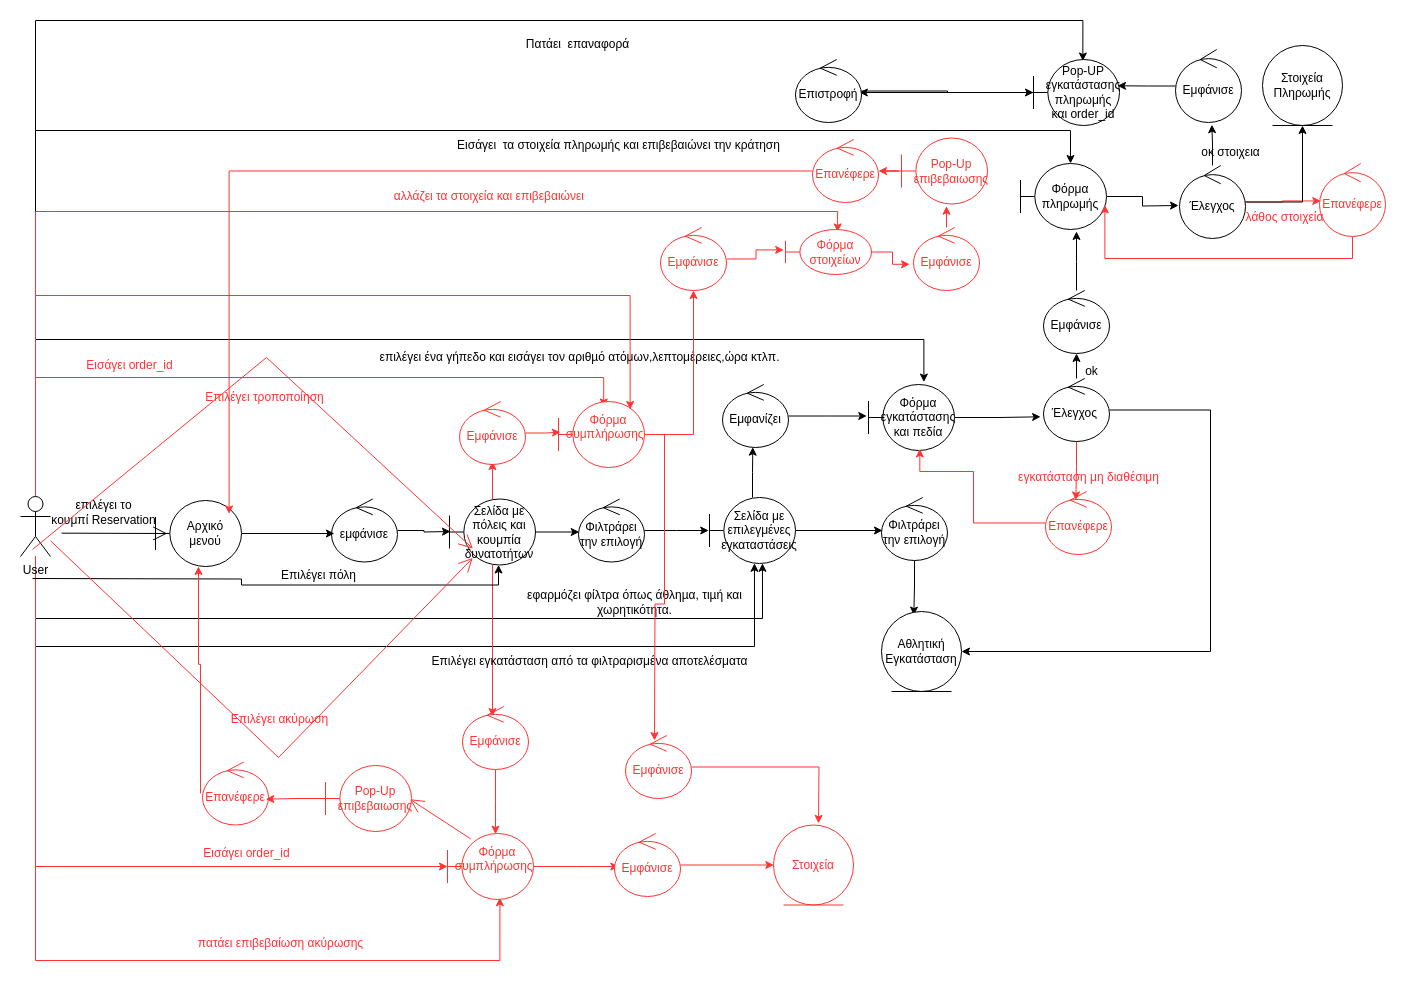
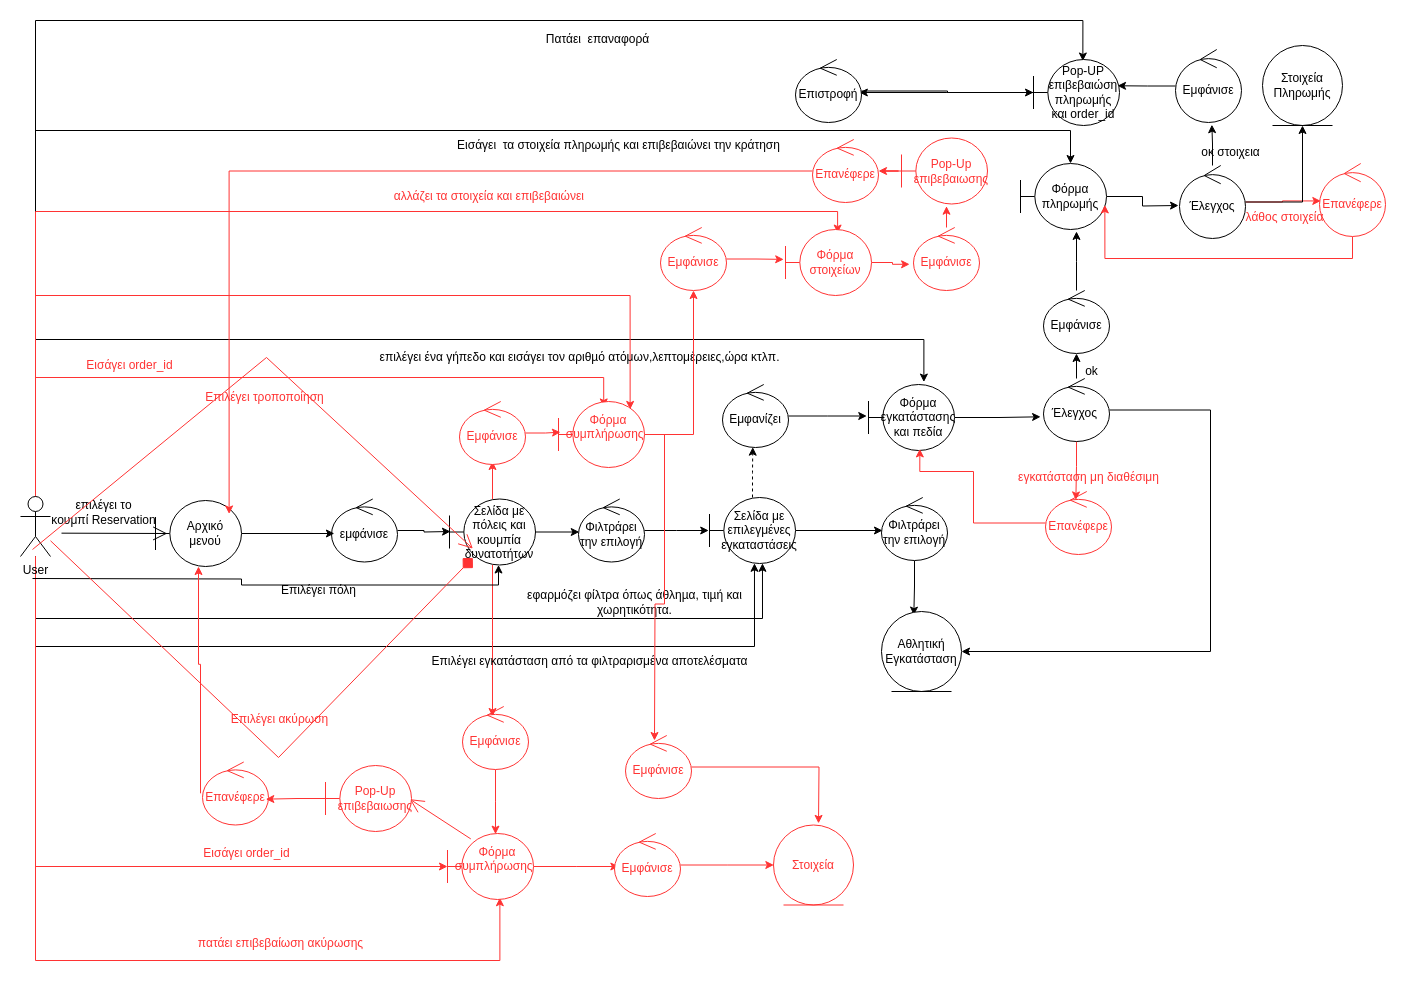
node "Πατάει επαναφορά": moved (577, 45) -> (597, 40)
node "Pop-UP εγκατάστασης πληρωμής και order_id": label "Pop-UP εγκατάστασης πληρωμής και order_id" -> "Pop-UP επιβεβαιώση πληρωμής και order_id"
node "Φόρμα στοιχείων": size 86x45 -> 86x66
edge "Σελίδα με επιλεγμένες εγκαταστάσεις" -> "Εμφανίζει": style solid -> dashed
edge "User" -> "Σελίδα με πόλεις και κουμπία δυνατοτήτων": arrowhead open -> diamond
node "Επιλέγει πόλη": moved (318, 575) -> (318, 590)
